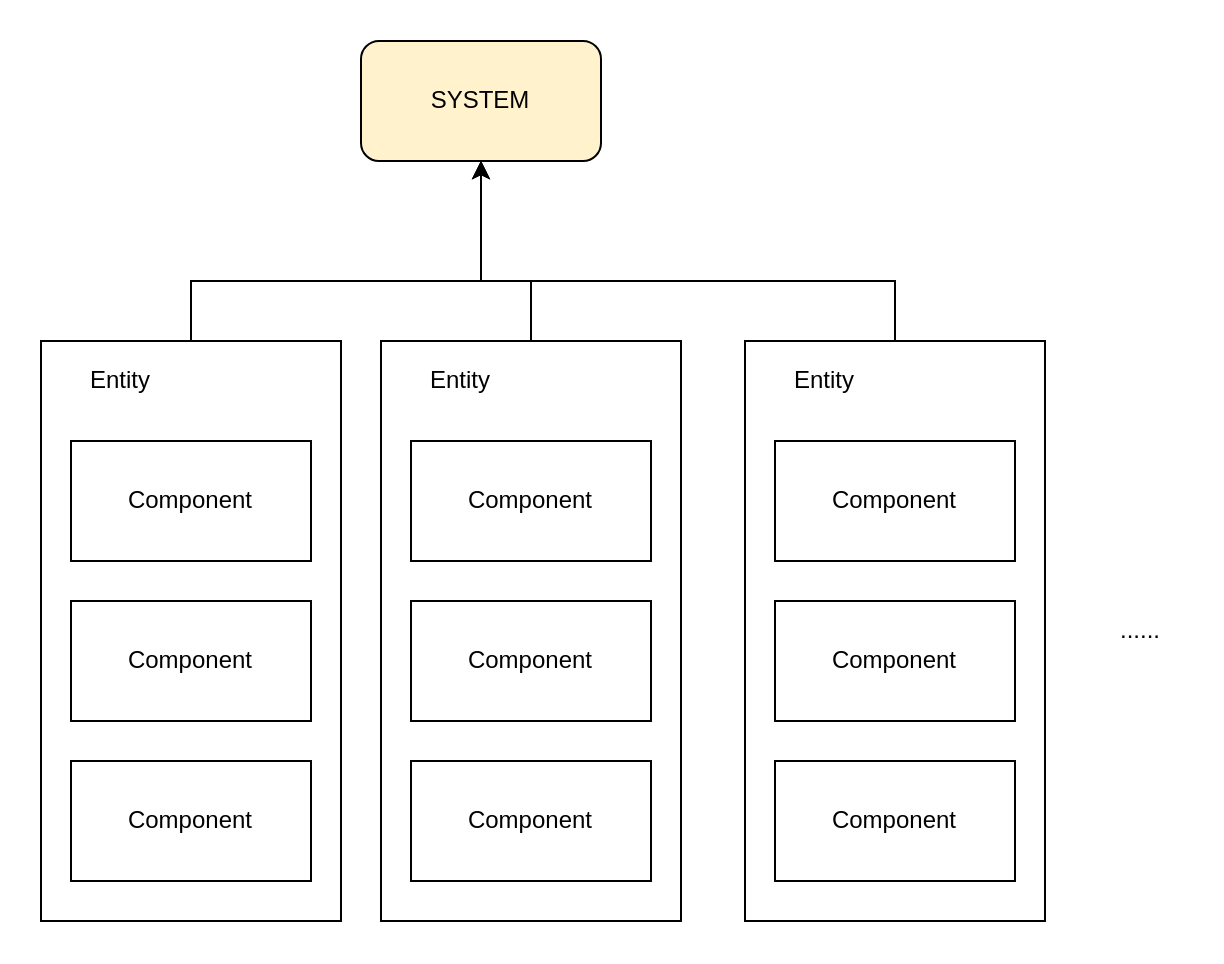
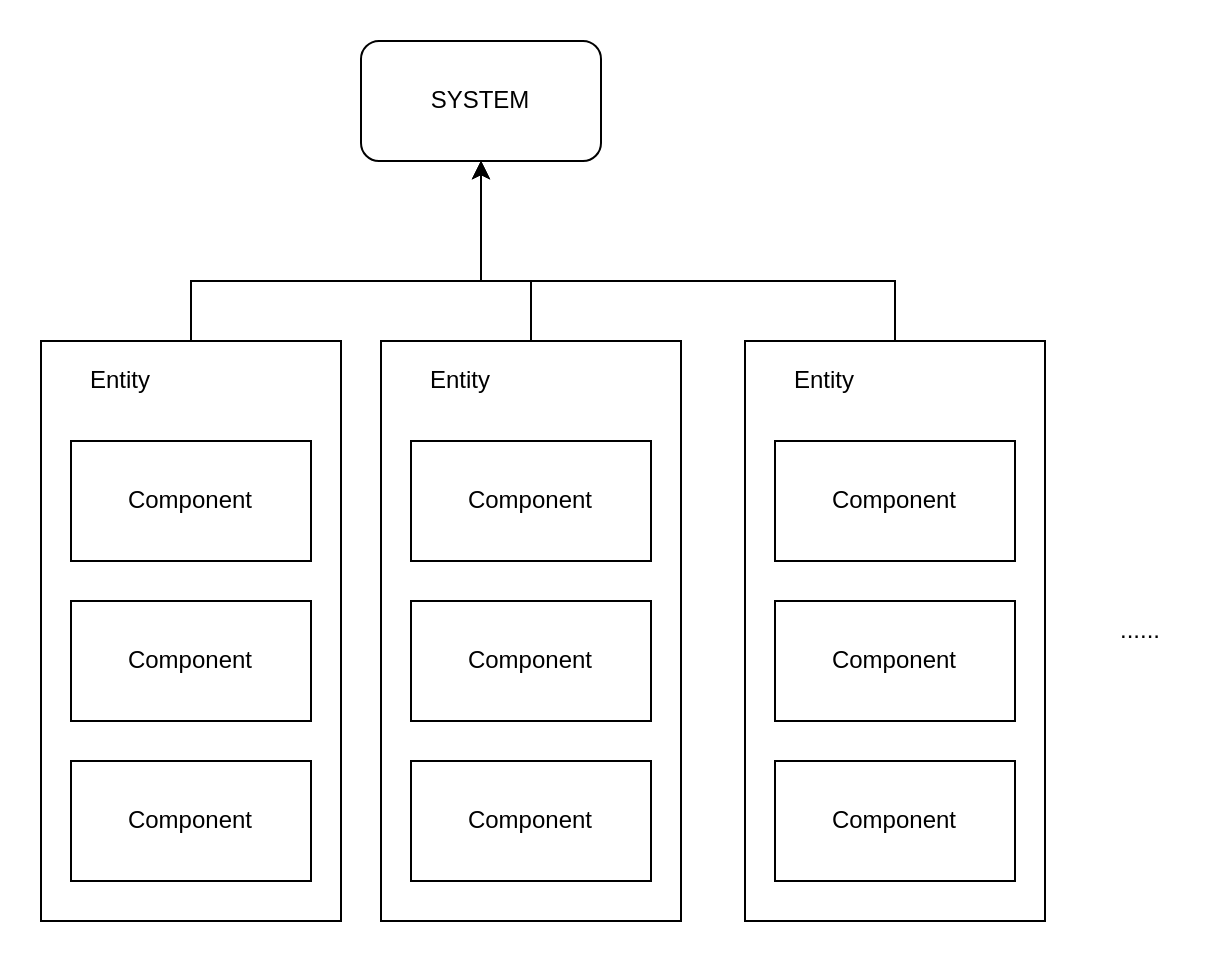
node "SYSTEM": fillcolor #fff2cc -> #ffffff
